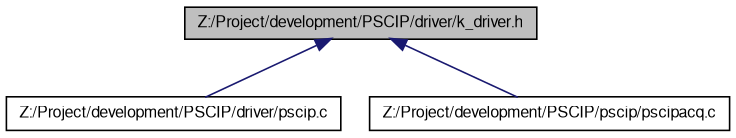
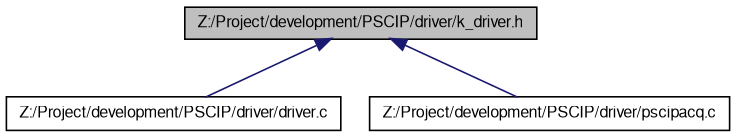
node "Z:/Project/development/PSCIP/driver/pscip.c": label "Z:/Project/development/PSCIP/driver/pscip.c" -> "Z:/Project/development/PSCIP/driver/driver.c"
node "Z:/Project/development/PSCIP/pscip/pscipacq.c": label "Z:/Project/development/PSCIP/pscip/pscipacq.c" -> "Z:/Project/development/PSCIP/driver/pscipacq.c"
